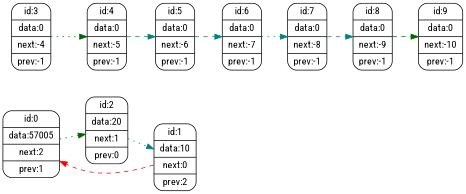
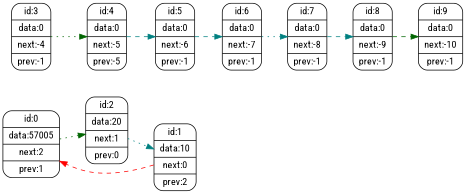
node "id:4": text "prev:-1" -> "prev:-5"
